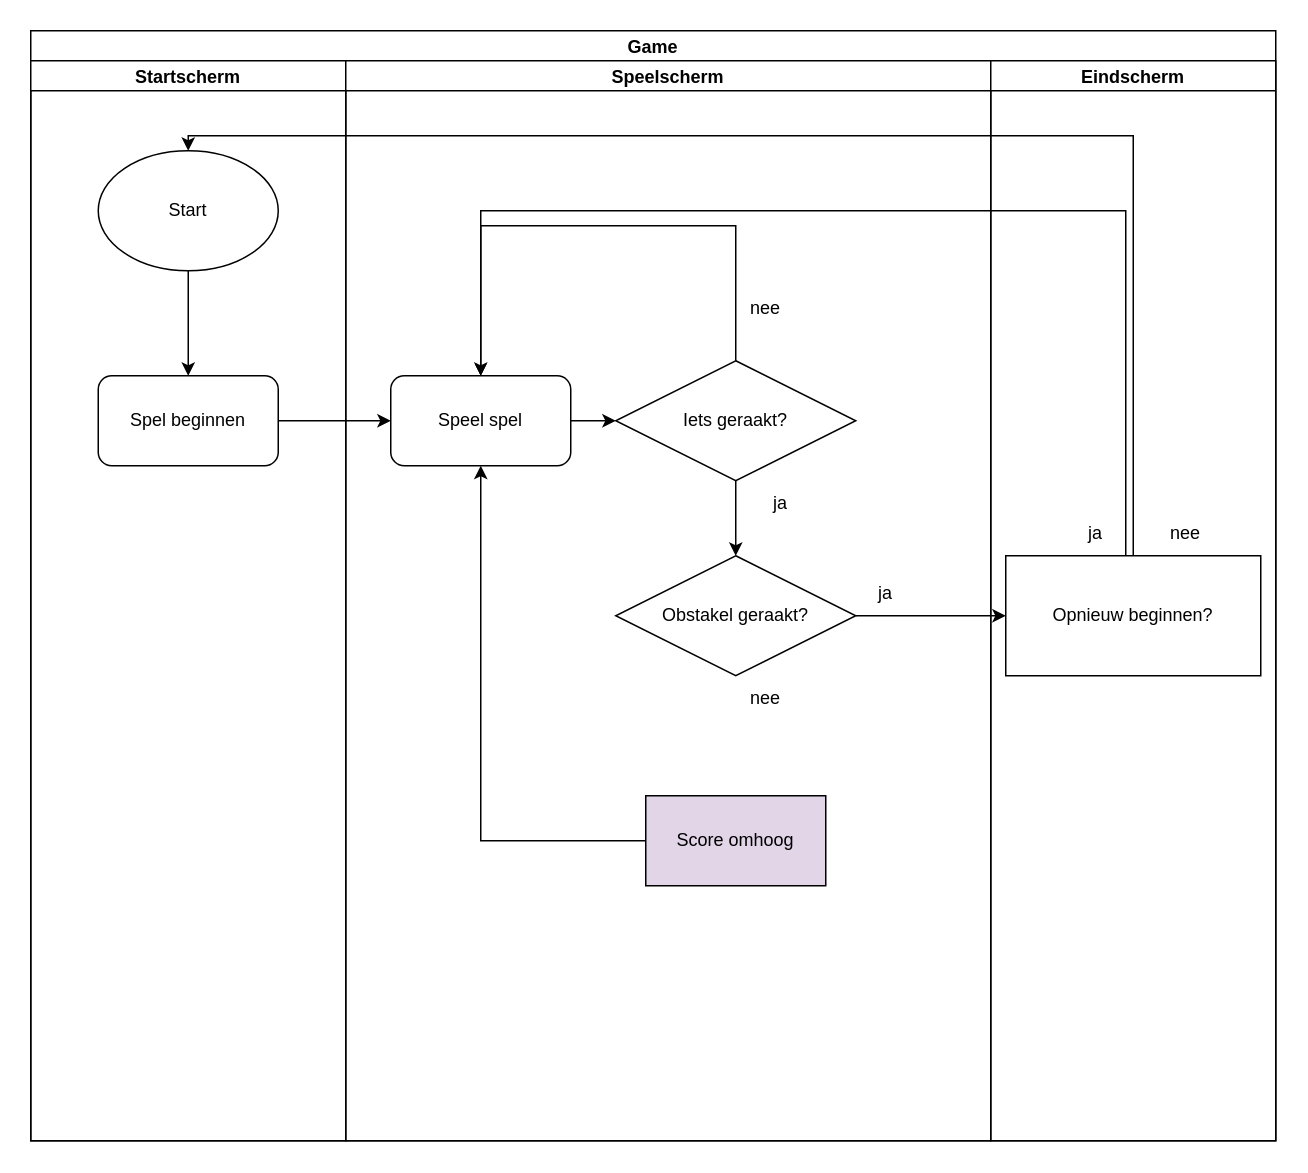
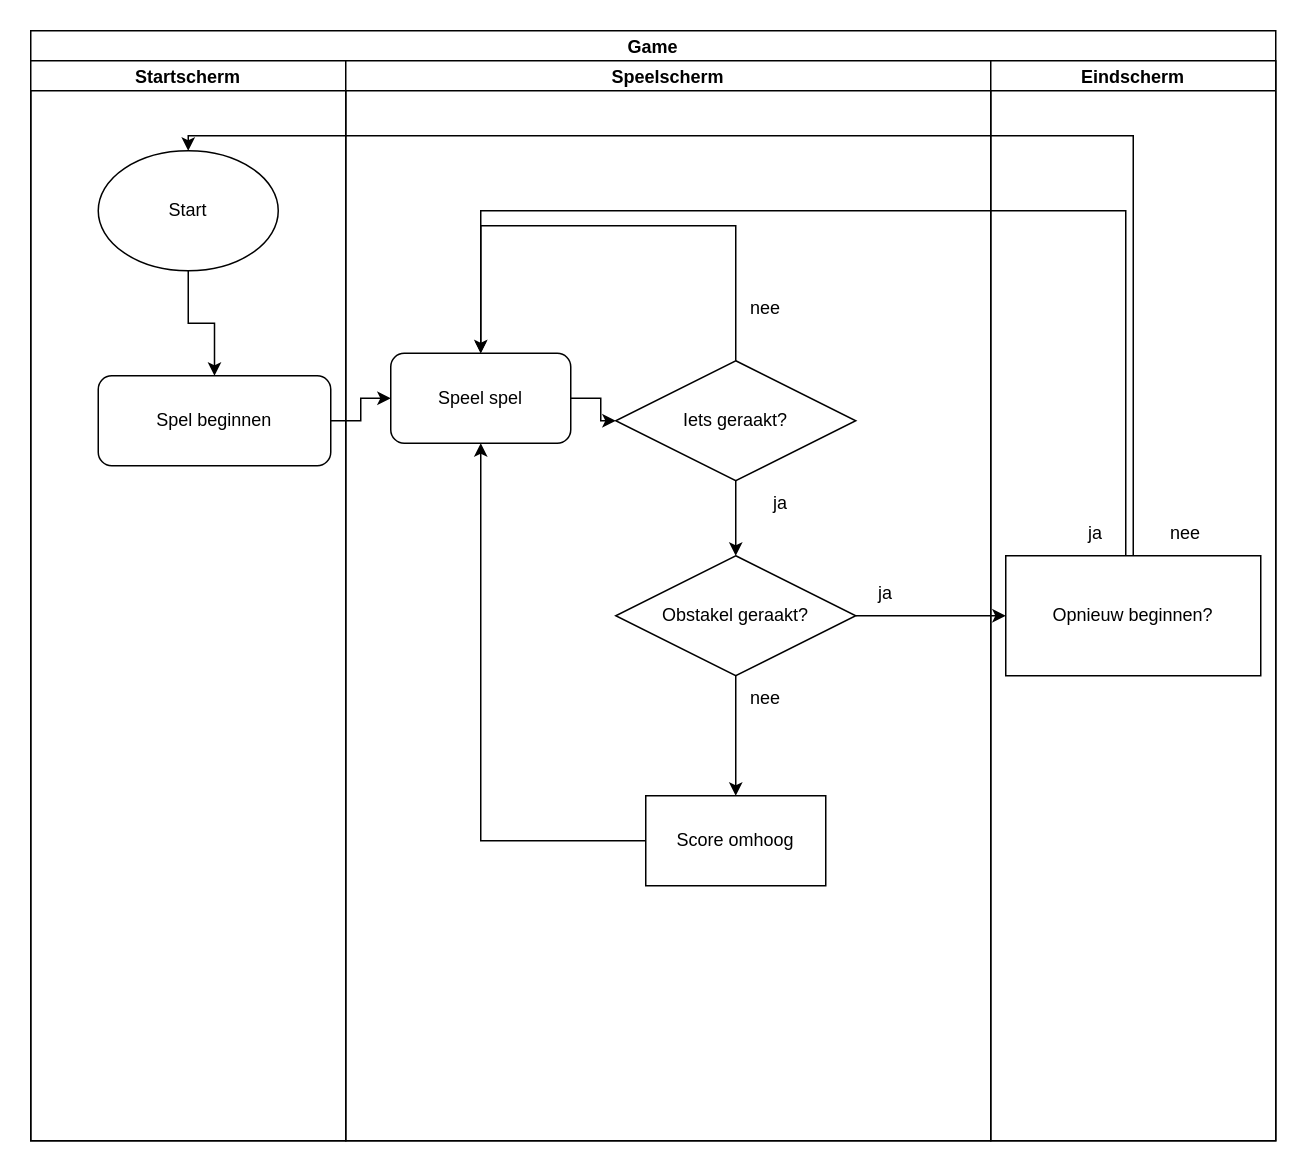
node "Spel beginnen": size 180x90 -> 233x90
node "Speel spel": moved (481, 421) -> (481, 398)
edge "Obstakel geraakt?" -> "Score omhoog": added
node "Score omhoog": fillcolor #e1d5e7 -> #ffffff
